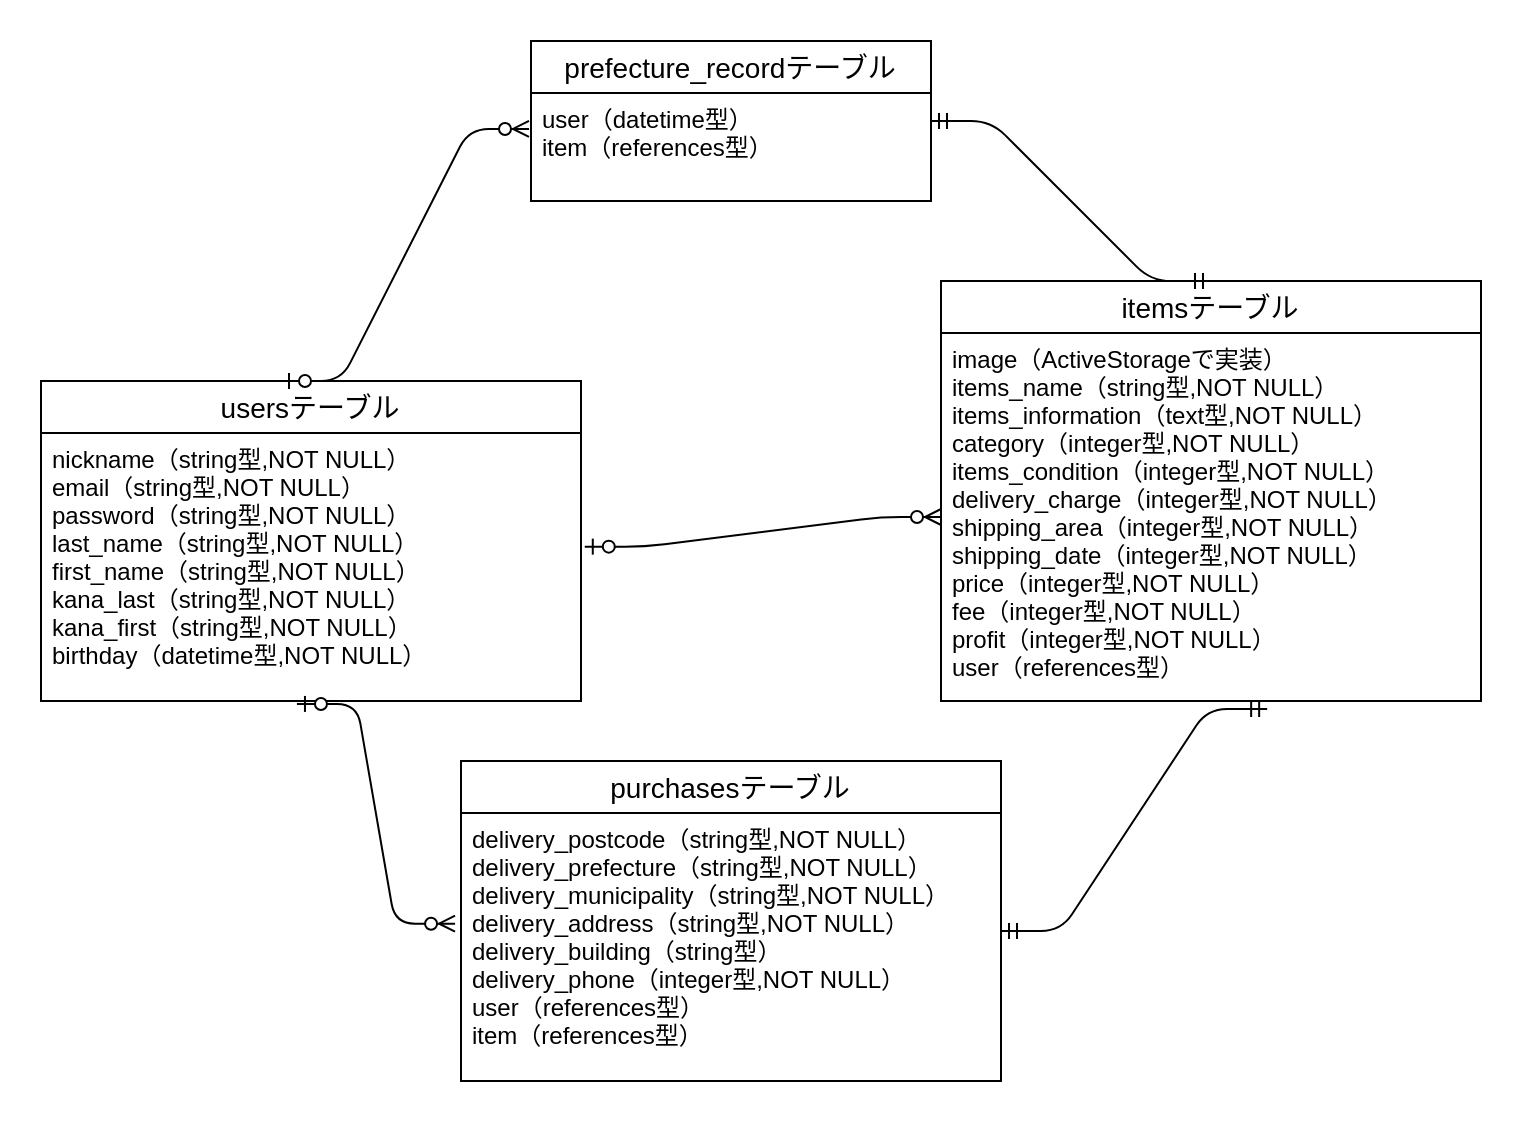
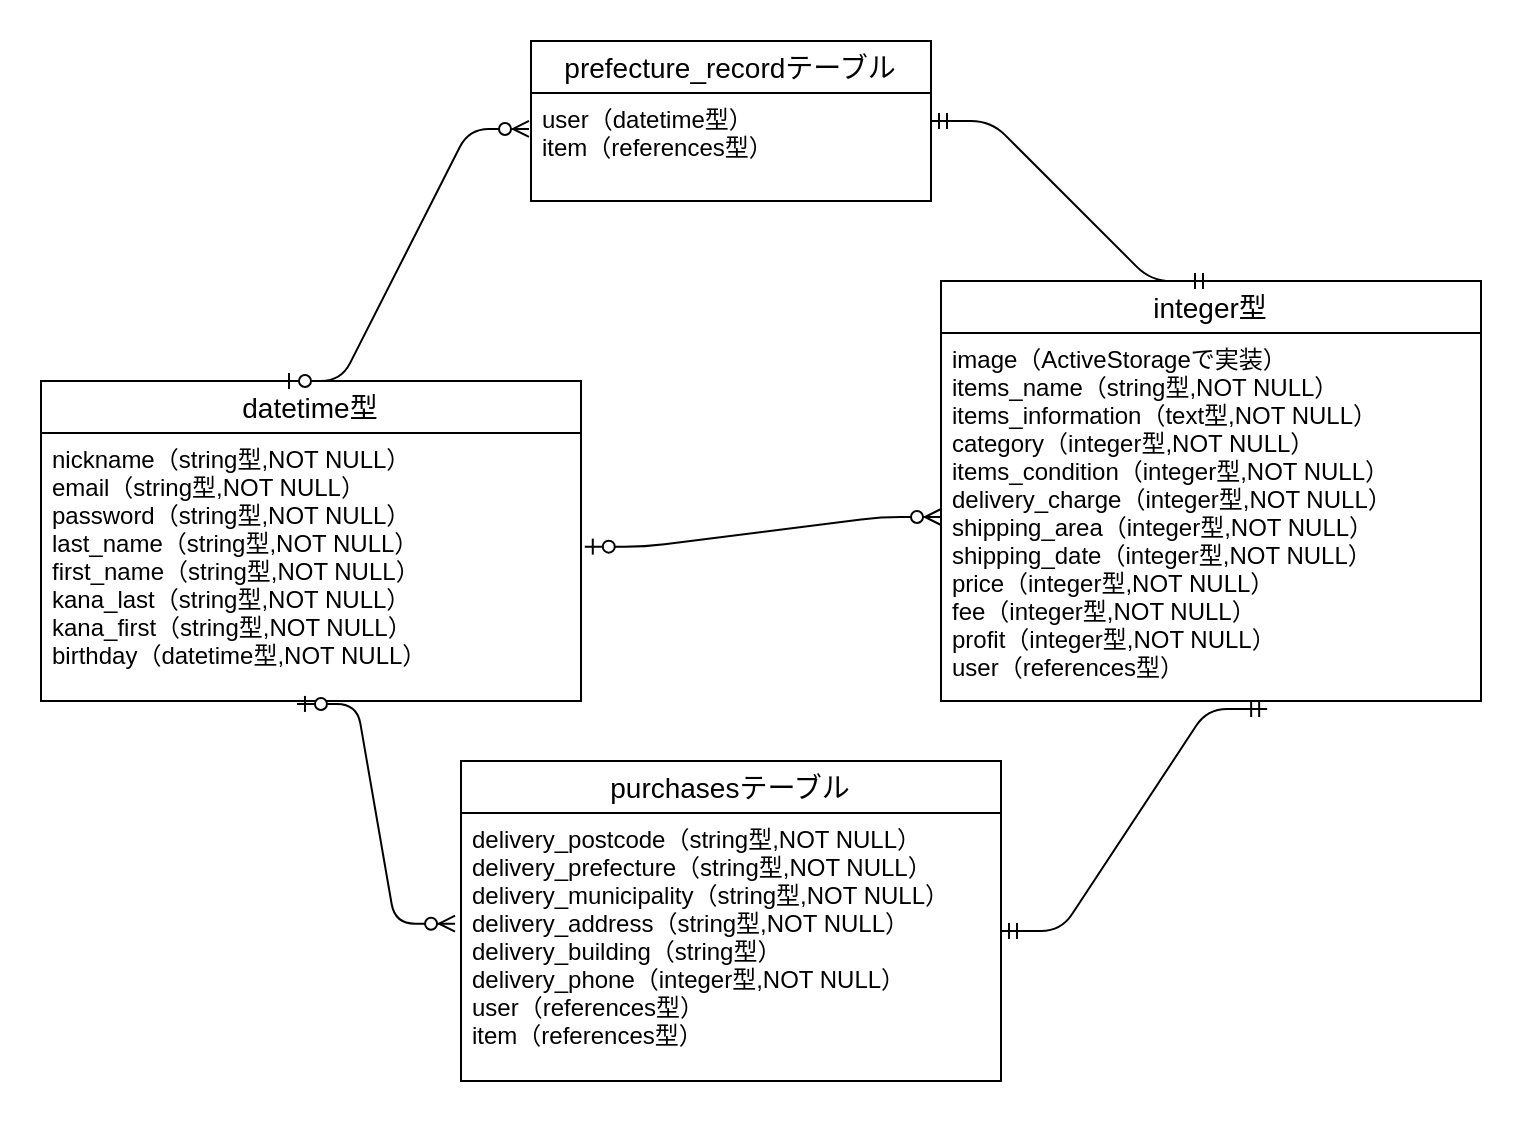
node "itemsテーブル": label "itemsテーブル" -> "integer型"
node "usersテーブル": label "usersテーブル" -> "datetime型"
